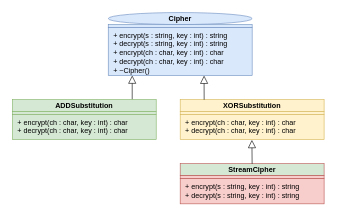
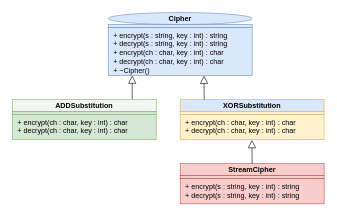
node "ADDSubstitution": fillcolor #d5e8d4 -> #f5f5f5
node "XORSubstitution": fillcolor #fff2cc -> #dae8fc
node "StreamCipher": fillcolor #d5e8d4 -> #f8cecc
